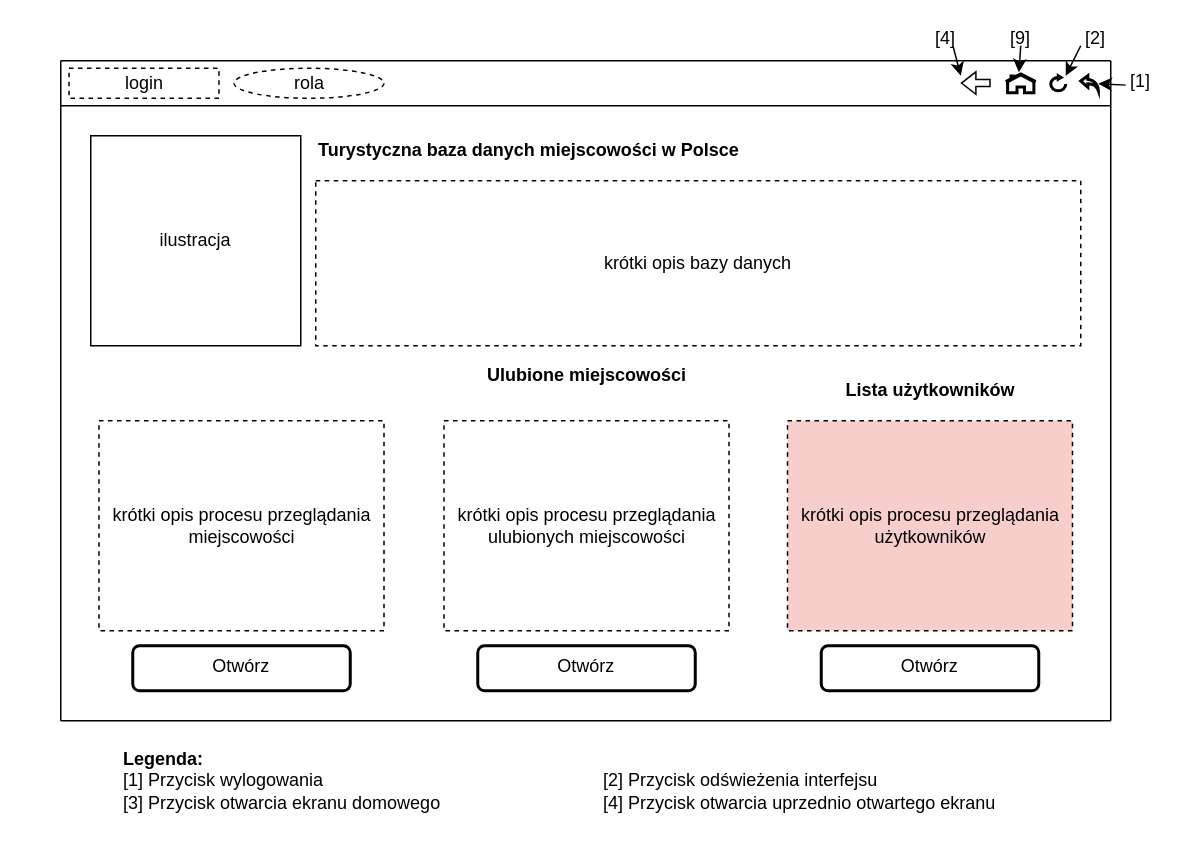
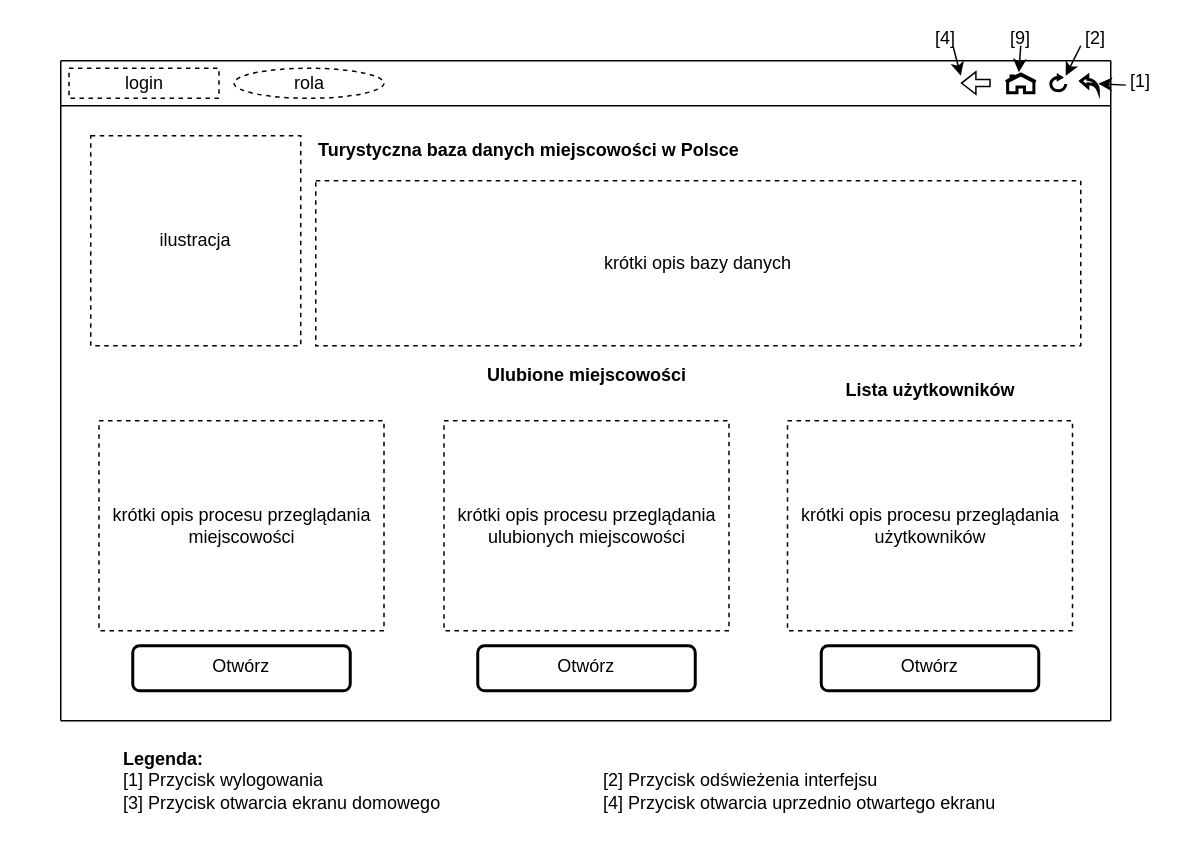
node "ilustracja": style solid -> dashed
node "krótki opis procesu przeglądania użytkowników": fillcolor #f8cecc -> #ffffff
